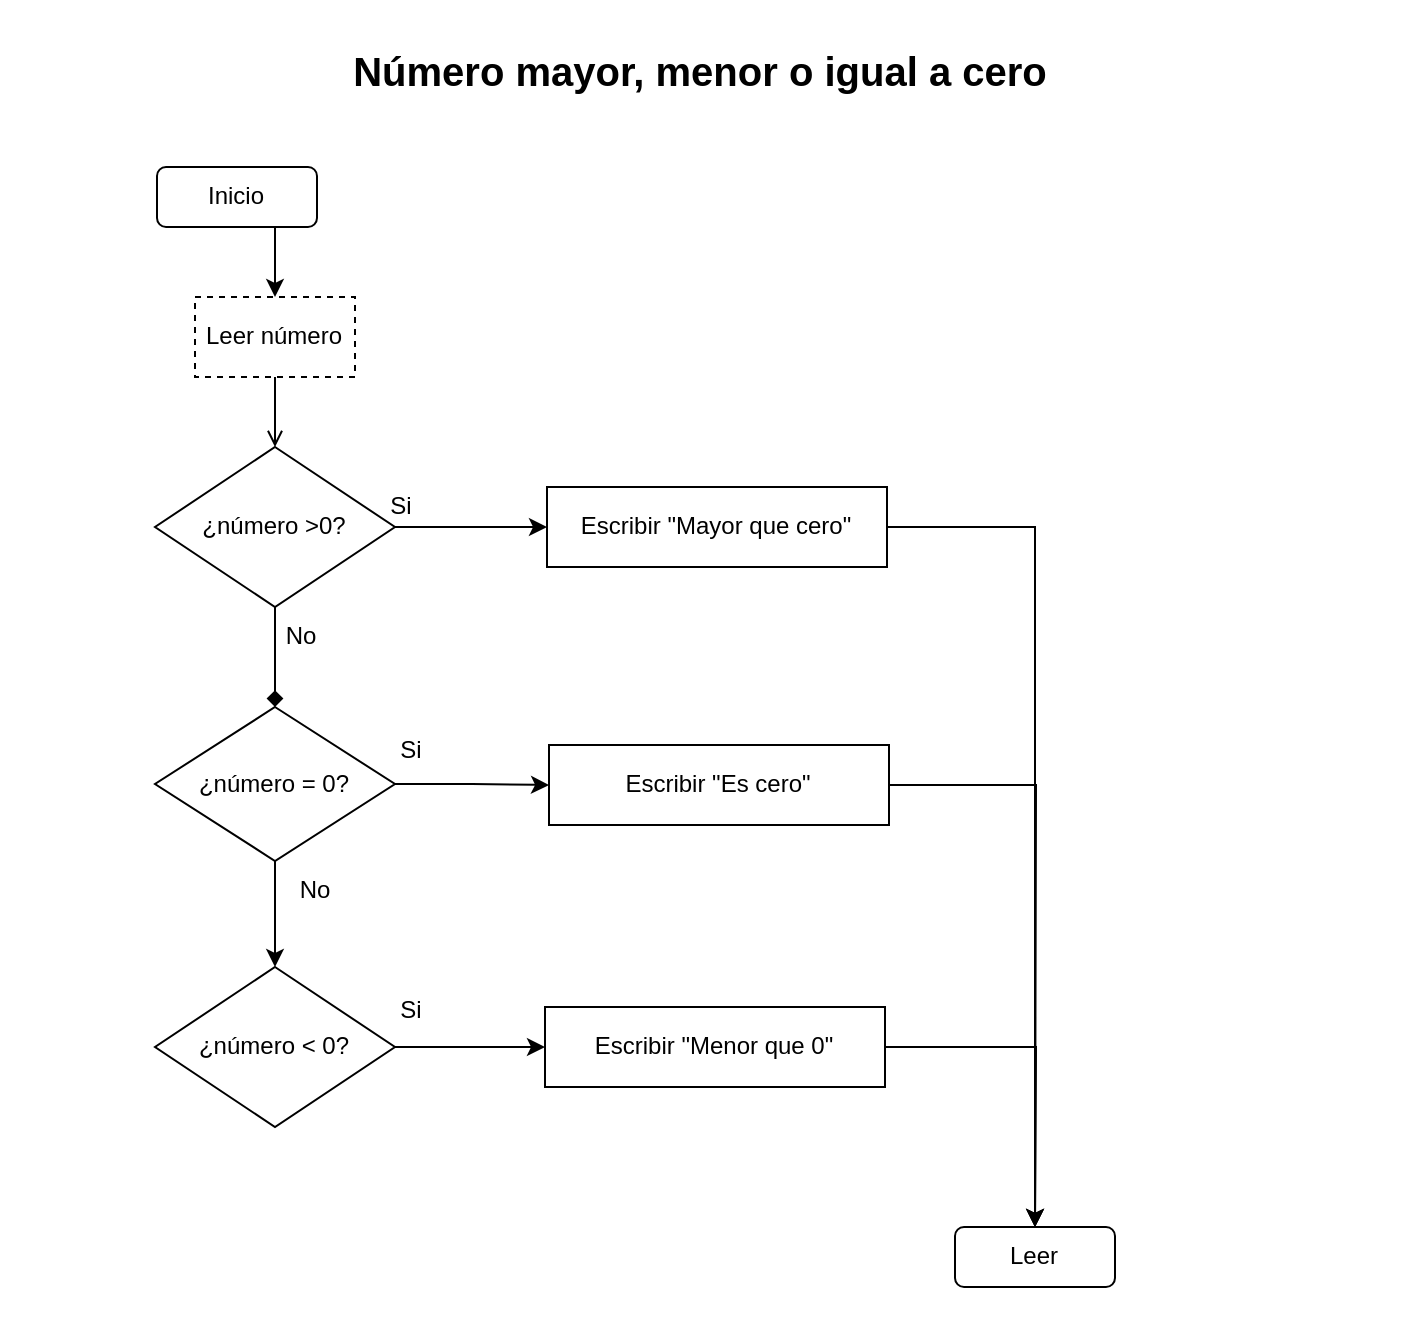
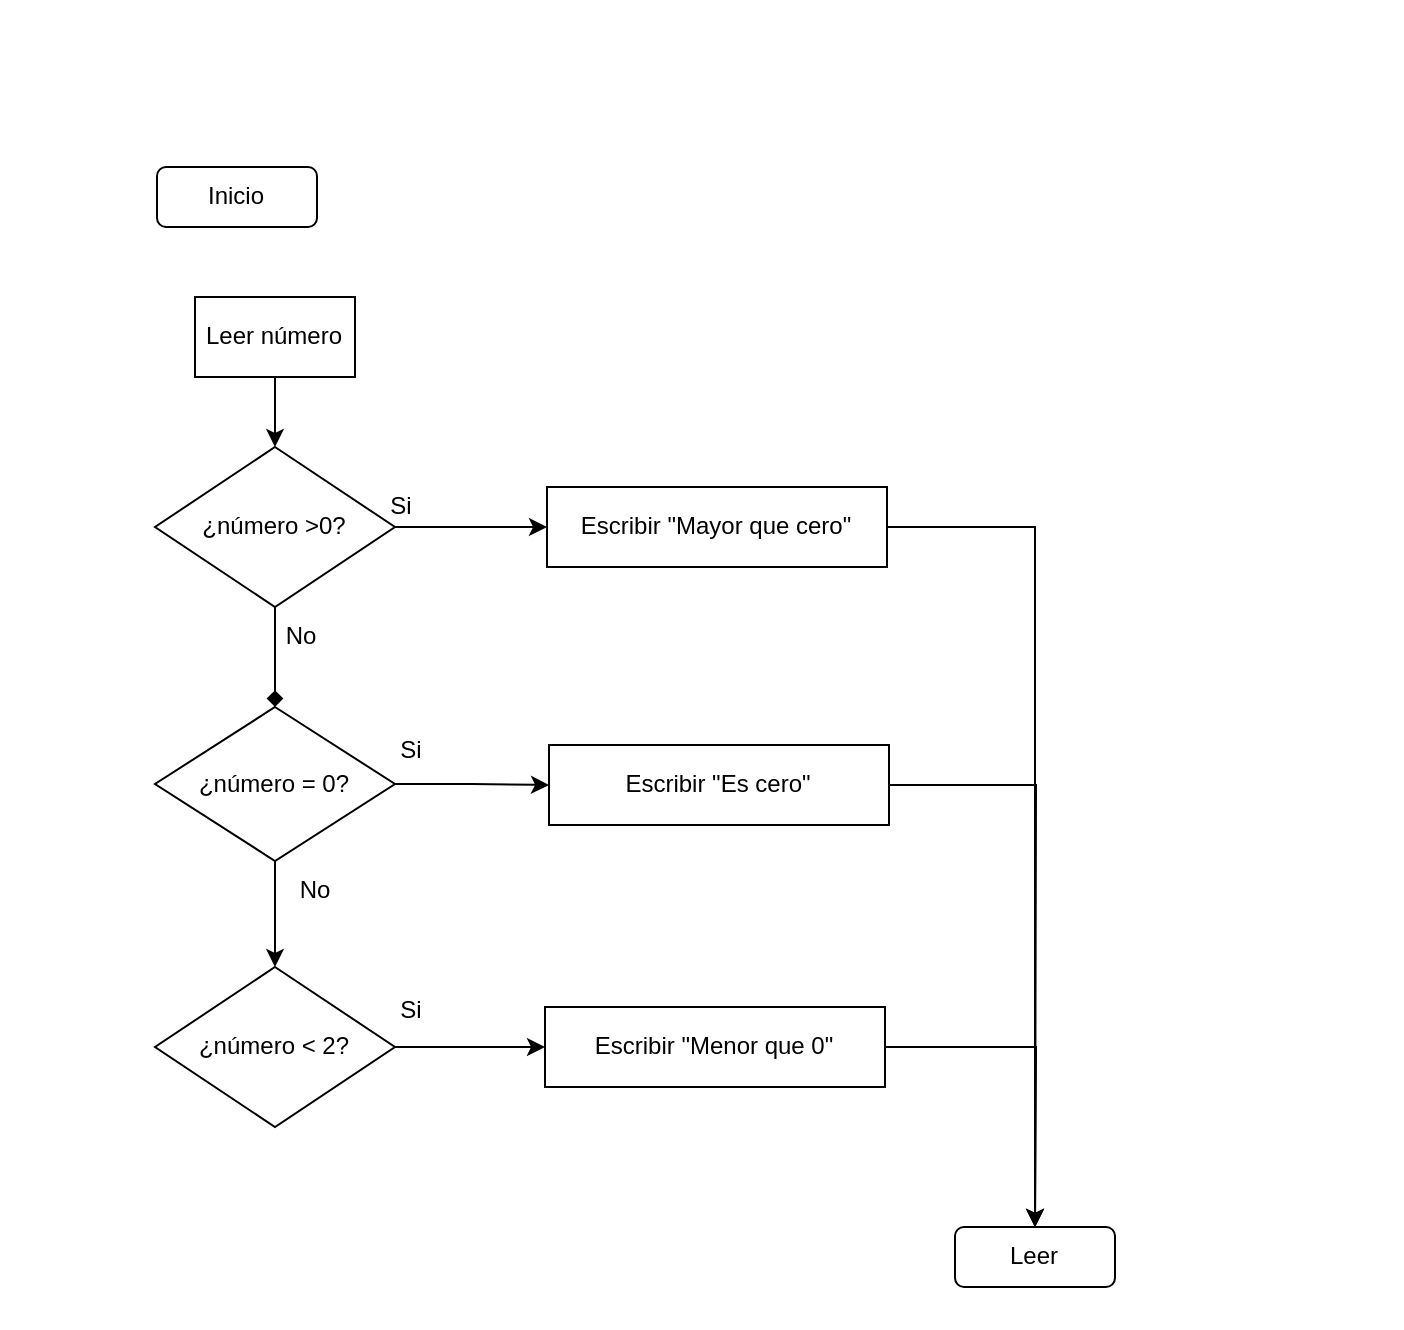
node "Número mayor, menor o igual a cero": removed
edge "Inicio" -> "Leer número": removed
node "Leer número": style dashed -> solid
edge "Leer número" -> "¿número >0?": arrowhead open -> classic
node "¿número < 0?": label "¿número < 0?" -> "¿número < 2?"
